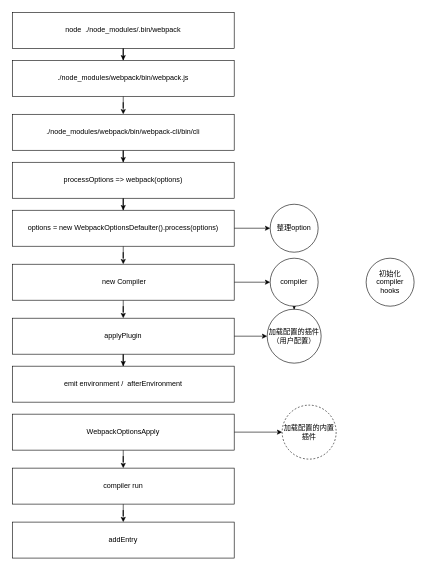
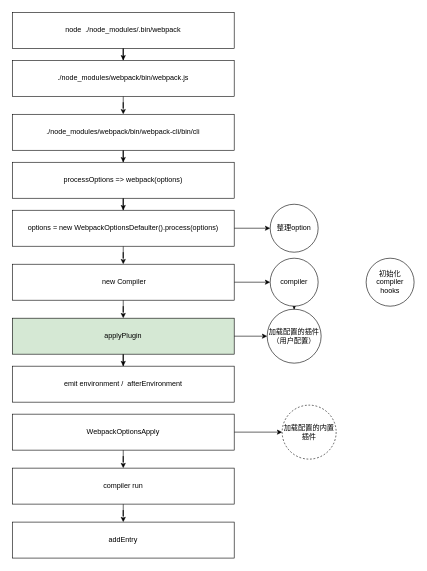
node "applyPlugin": fillcolor #ffffff -> #d5e8d4
